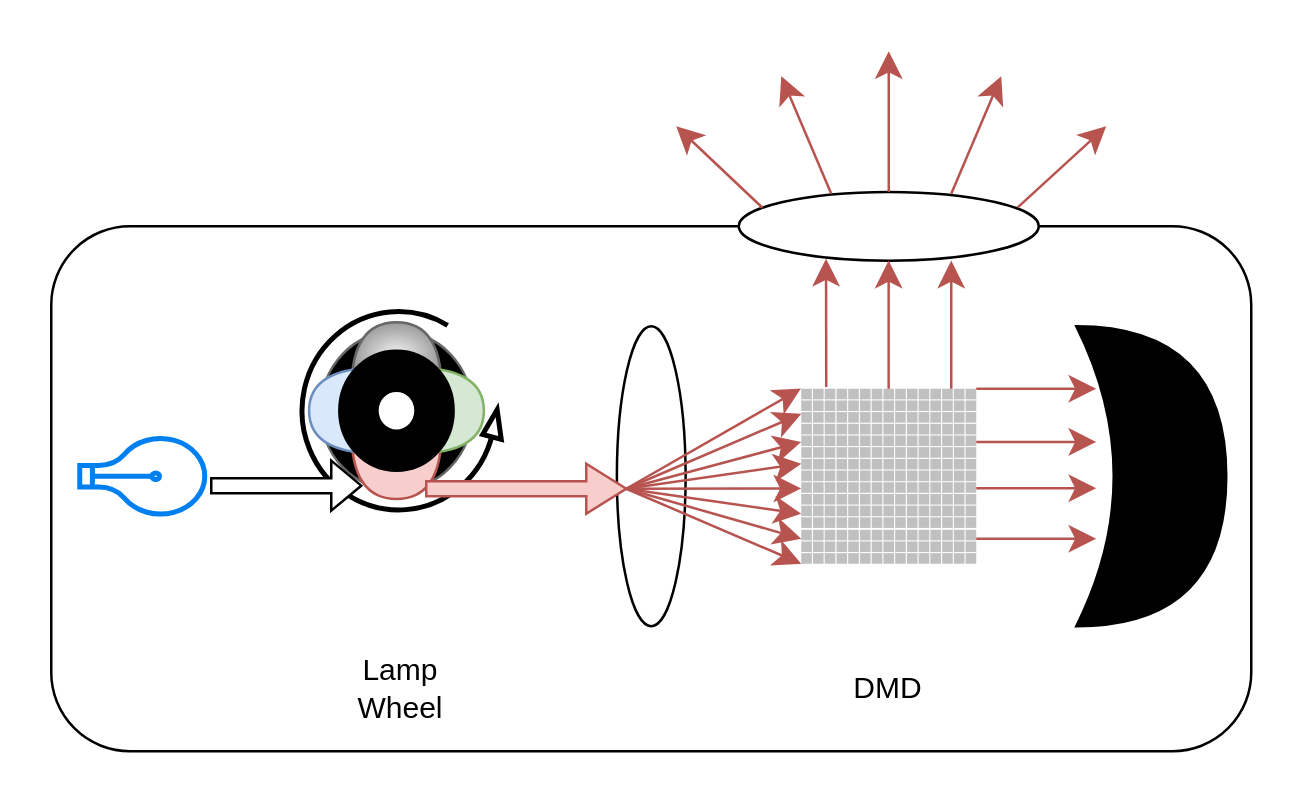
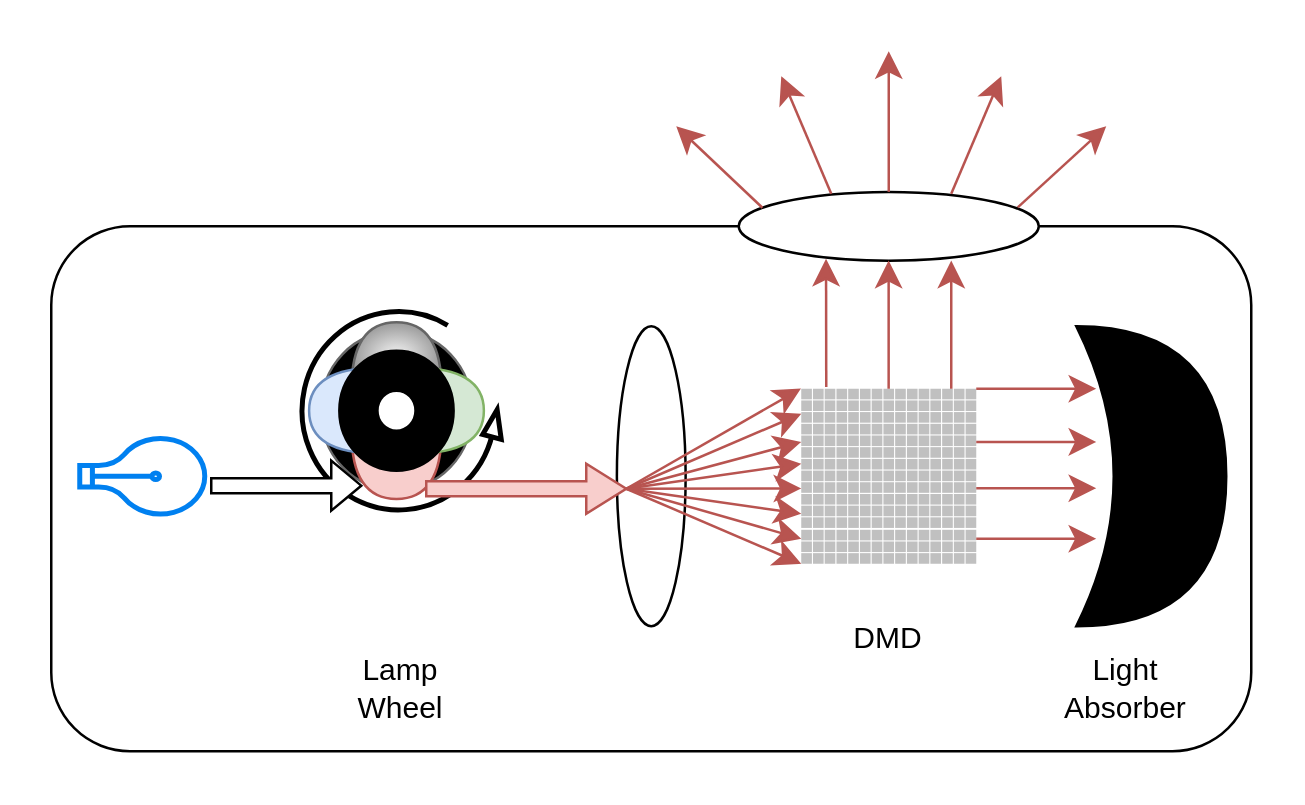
node "DMD": moved (889, 689) -> (889, 639)
node "Light Absorber": added
